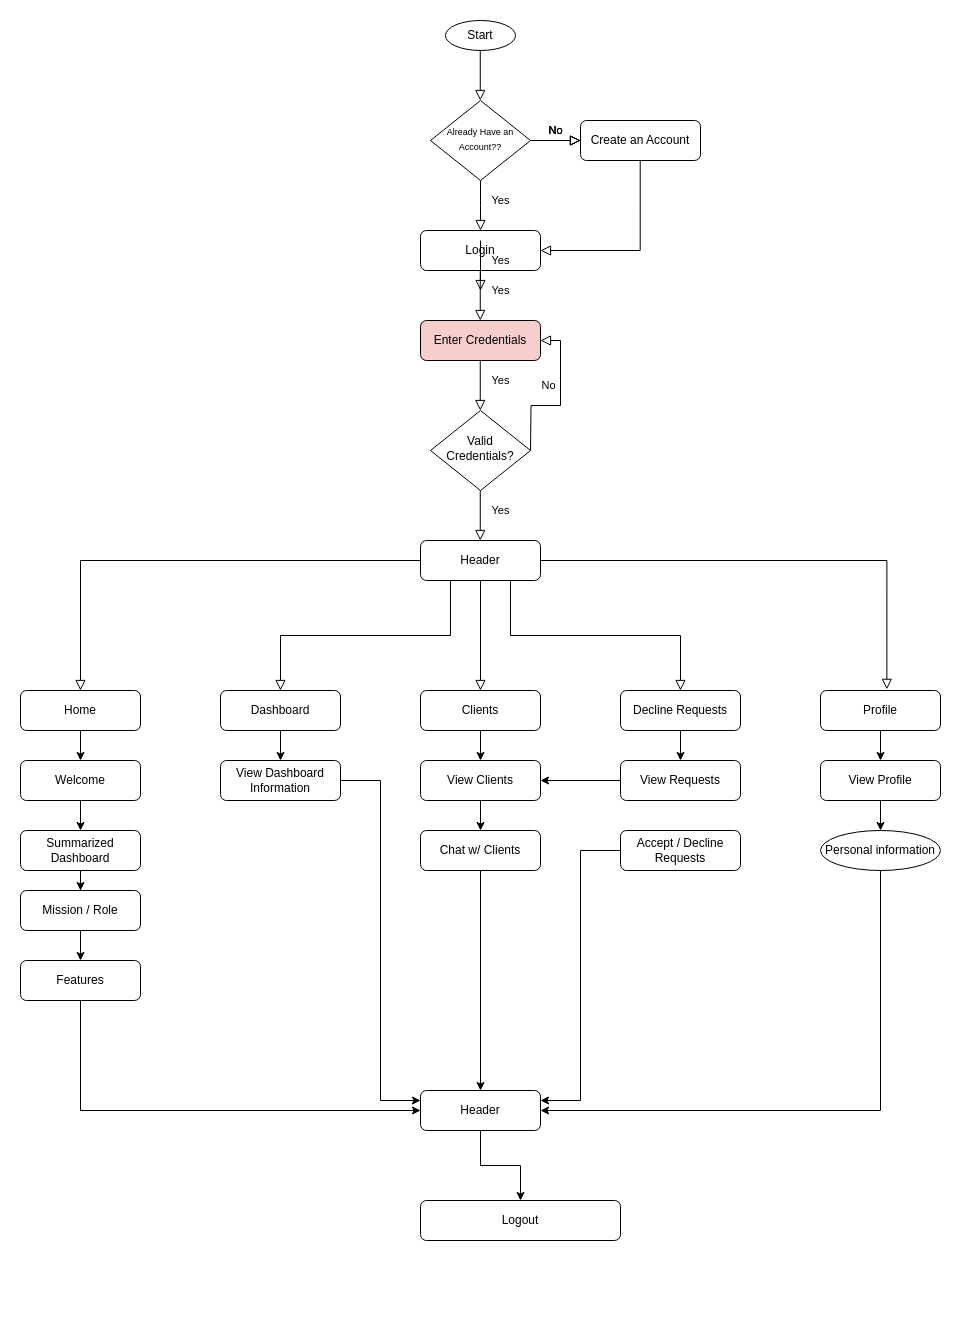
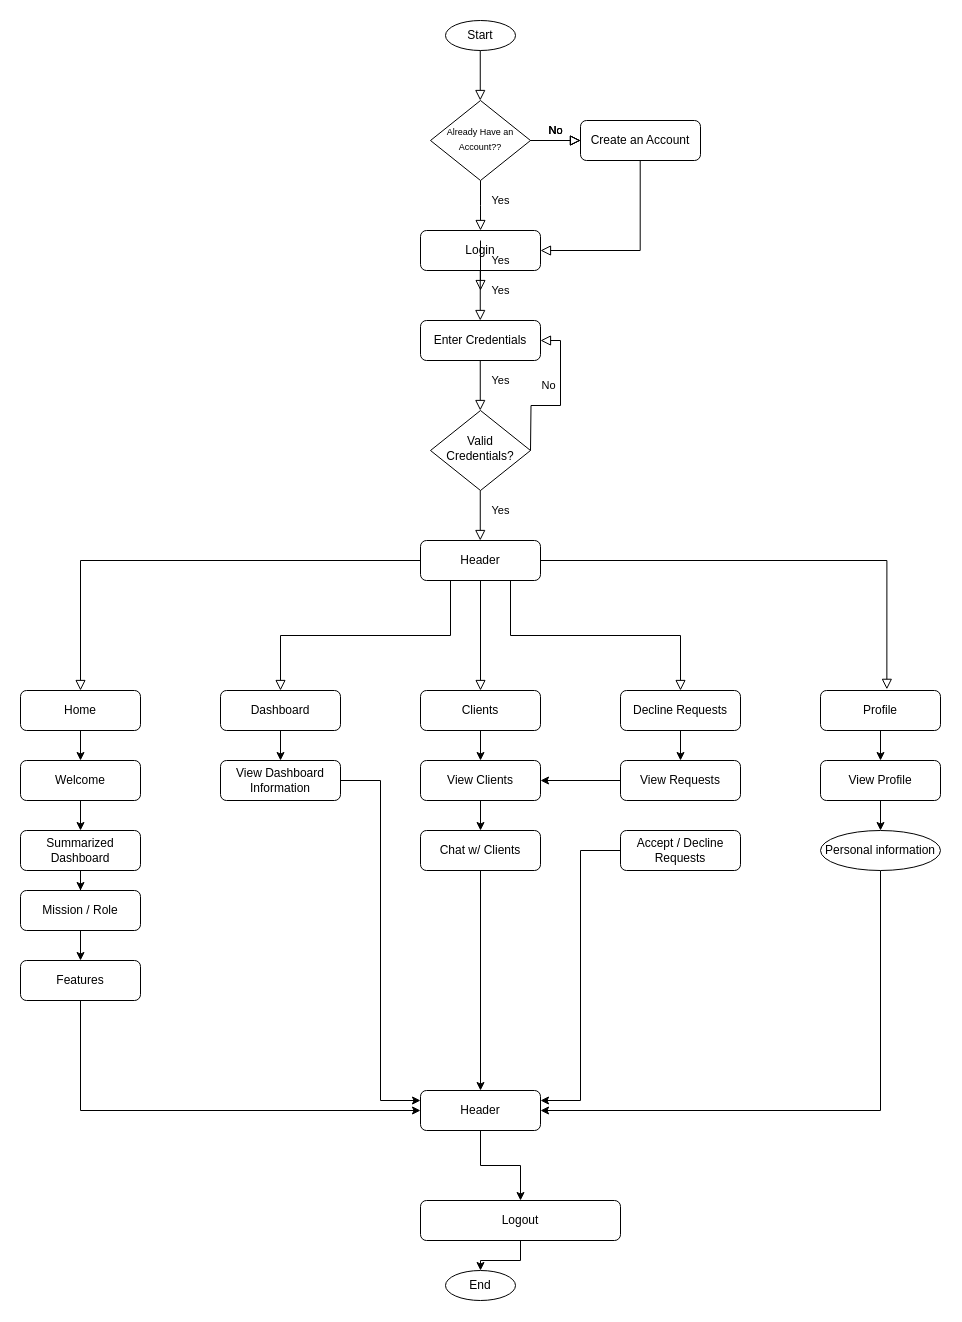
node "Enter Credentials": fillcolor #f8cecc -> #ffffff
edge "Logout" -> "End": added
node "End": added
